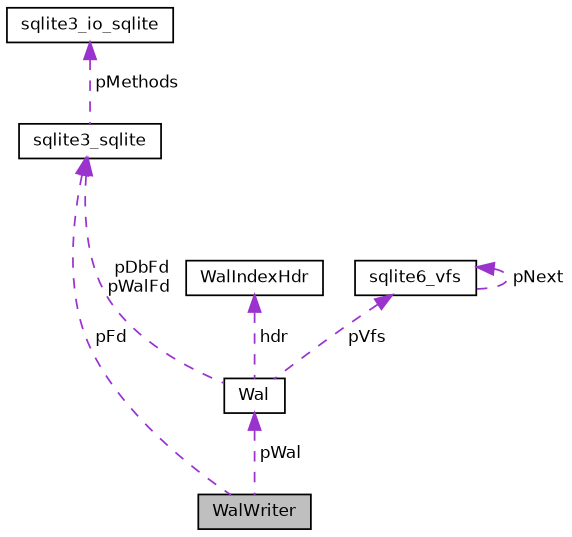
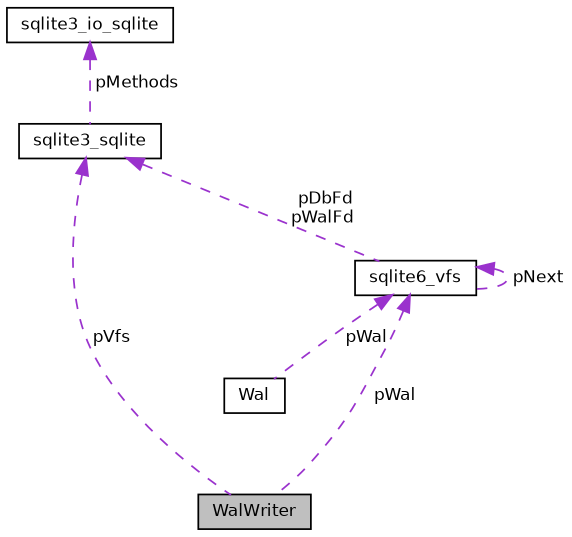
node "WalIndexHdr": removed
edge "Wal" -> "sqlite3_sqlite": now "sqlite6_vfs" -> "sqlite3_sqlite"
edge "WalWriter" -> "sqlite3_sqlite": label " pFd" -> " pVfs"
edge "Wal" -> "sqlite6_vfs": label " pVfs" -> " pWal"
edge "WalWriter" -> "Wal": now "WalWriter" -> "sqlite6_vfs"
